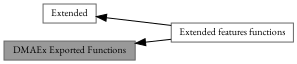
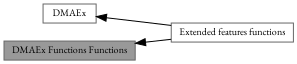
node "Extended": label "Extended" -> "DMAEx"
node "DMAEx Exported Functions": label "DMAEx Exported Functions" -> "DMAEx Functions Functions"
